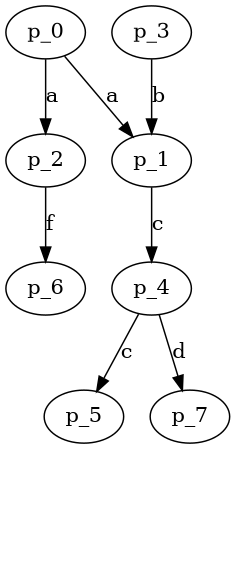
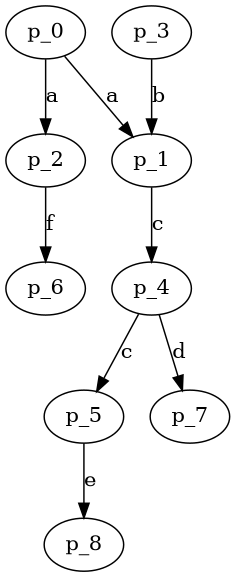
node "p_8": added
